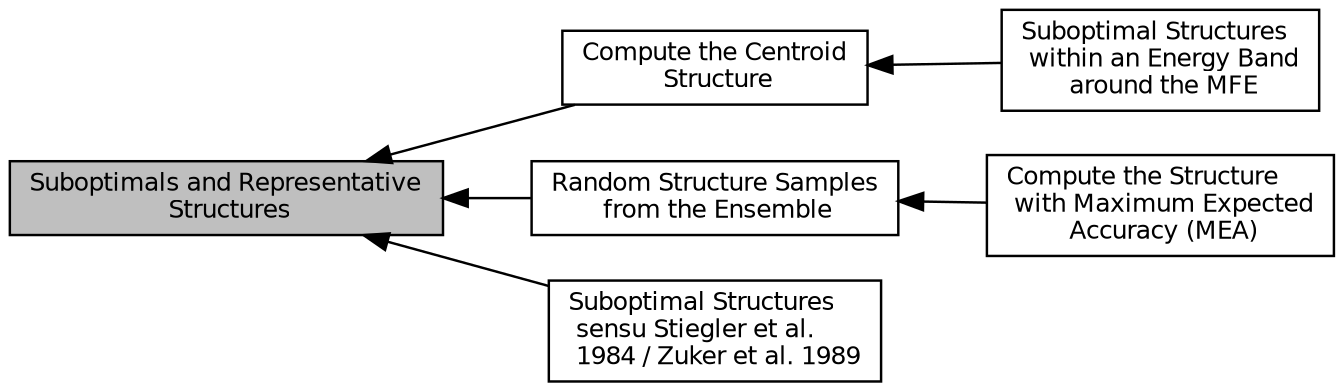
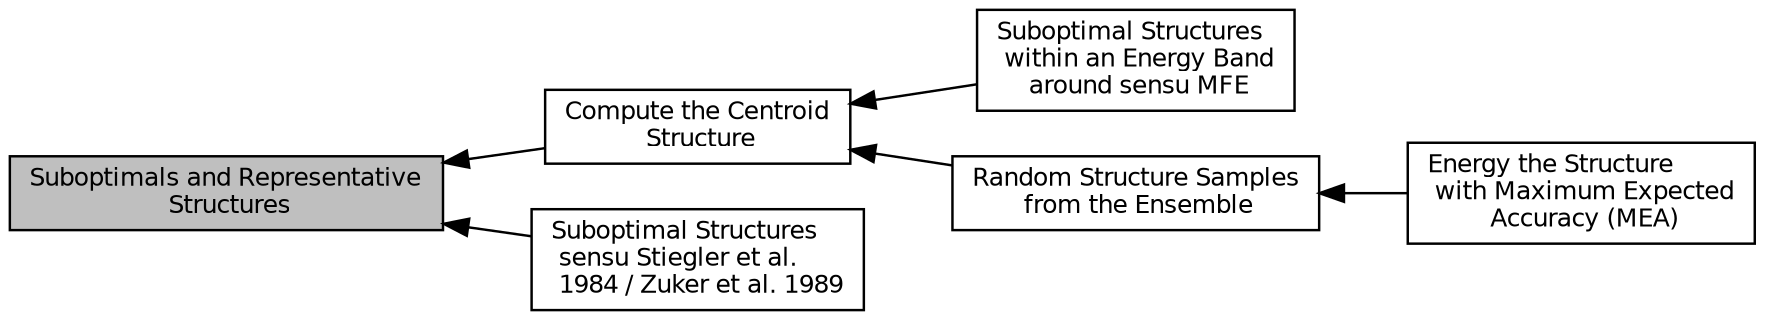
node "Suboptimal Structures within an Energy Band around the MFE": label "Suboptimal Structures within an Energy Band around the MFE" -> "Suboptimal Structures within an Energy Band around sensu MFE"
edge "Random Structure Samples from the Ensemble" -> "Suboptimals and Representative Structures": now "Random Structure Samples from the Ensemble" -> "Compute the Centroid Structure"
node "Compute the Structure with Maximum Expected Accuracy (MEA)": label "Compute the Structure with Maximum Expected Accuracy (MEA)" -> "Energy the Structure with Maximum Expected Accuracy (MEA)"
